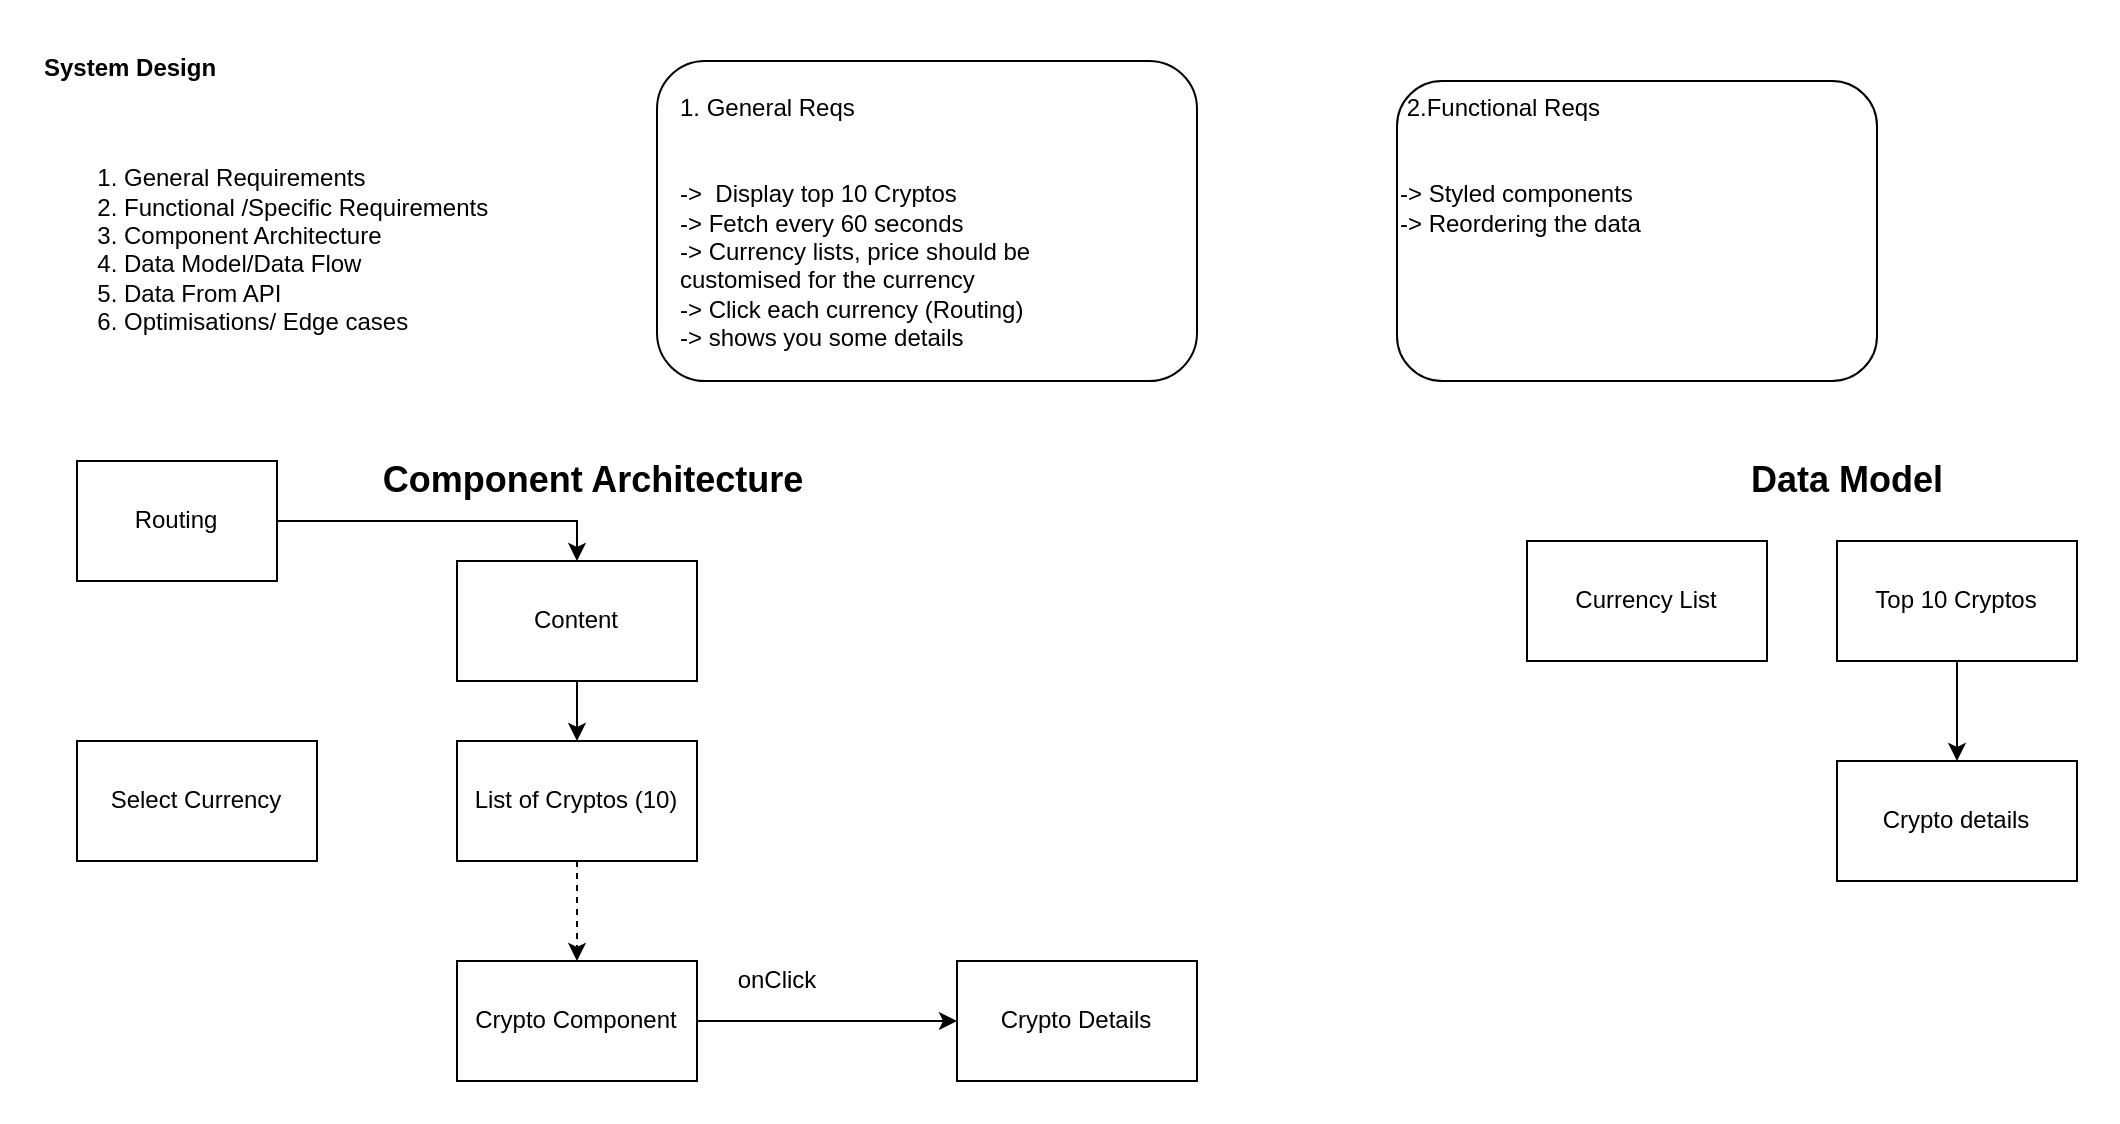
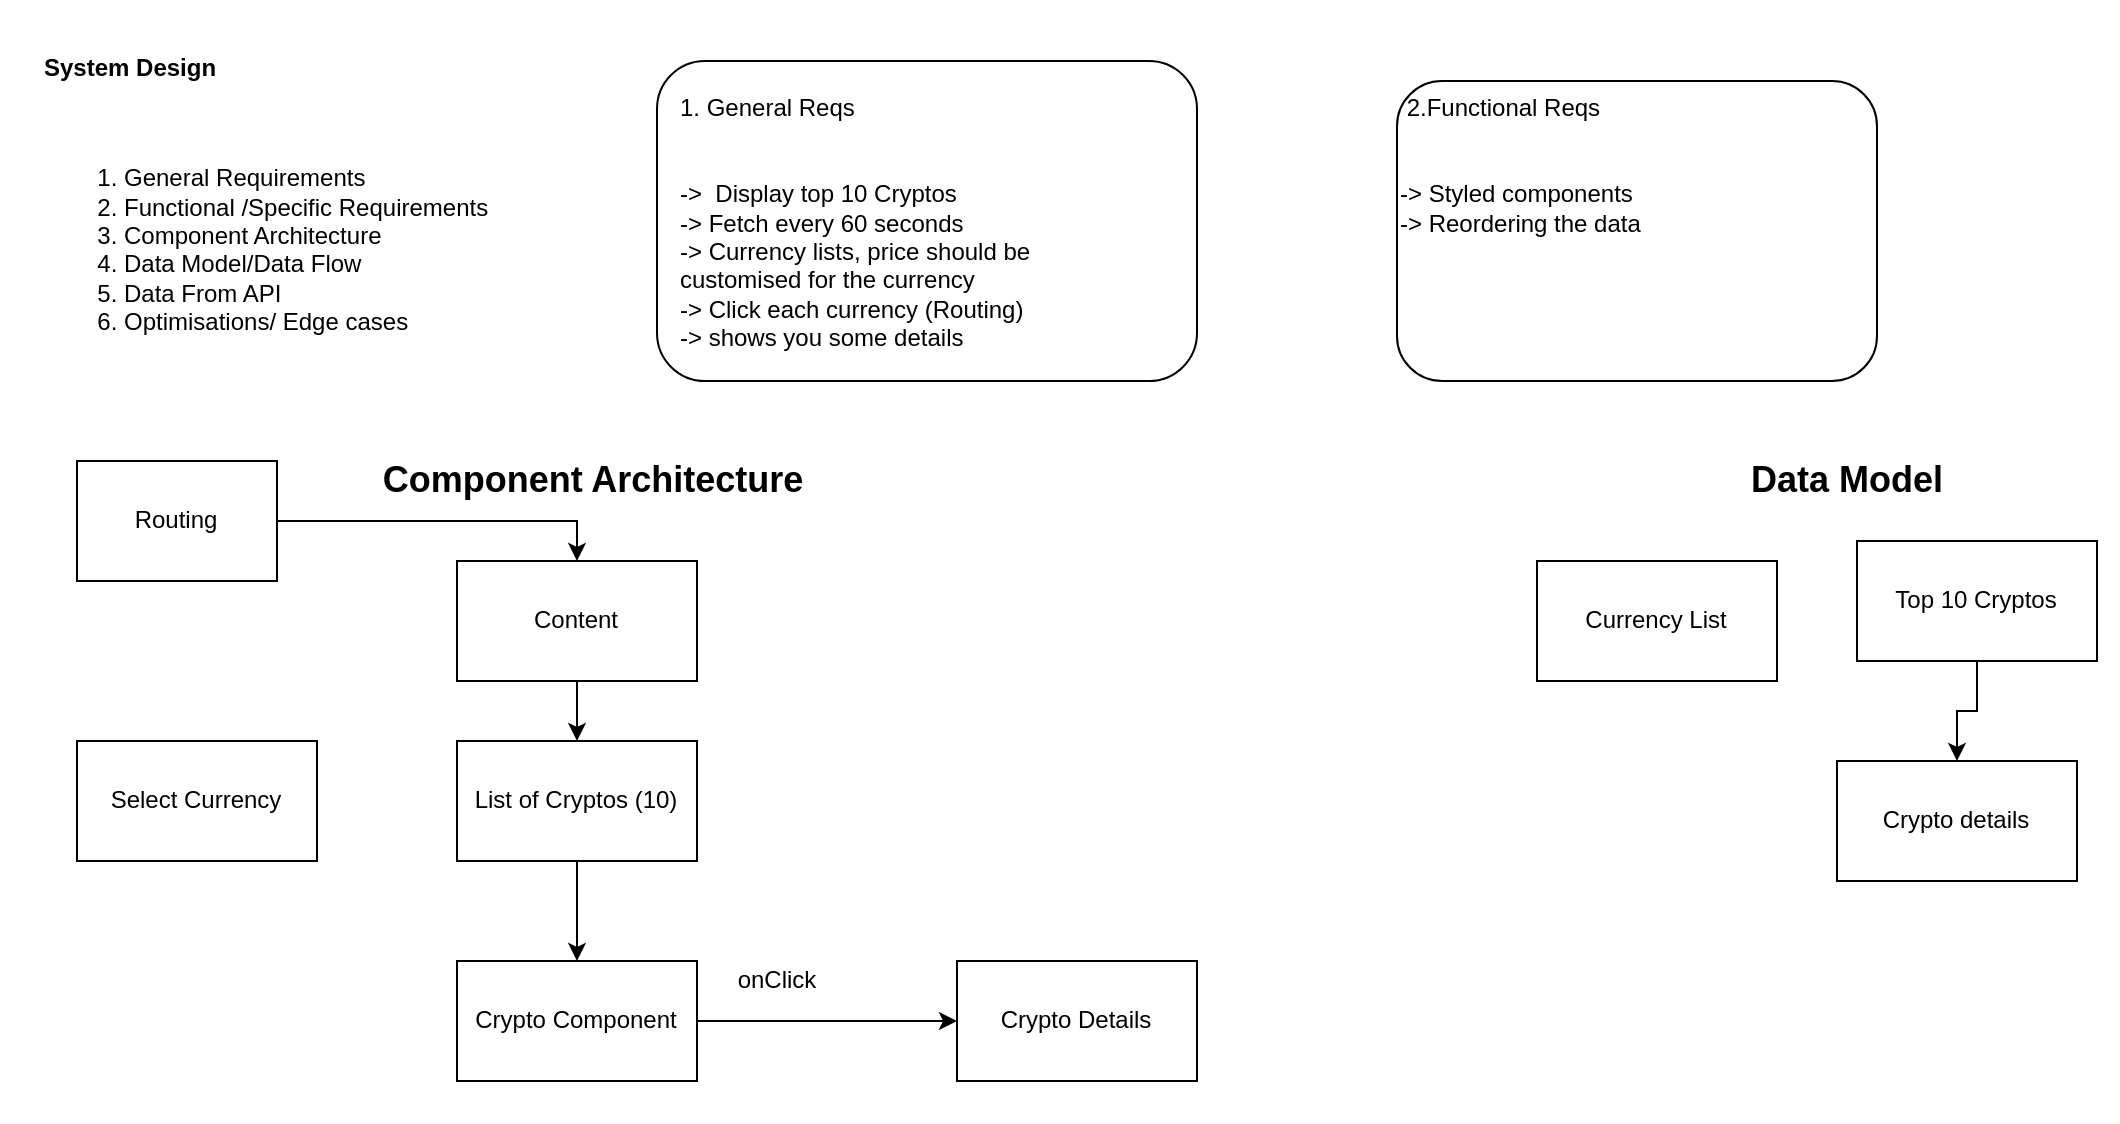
node "Currency List": moved (1647, 601) -> (1657, 621)
node "Top 10 Cryptos": moved (1957, 601) -> (1977, 601)
edge "List of Cryptos (10)" -> "Crypto Component": style dashed -> solid
